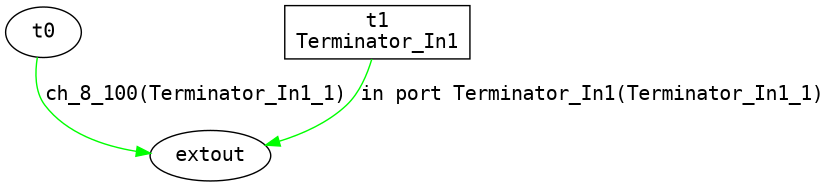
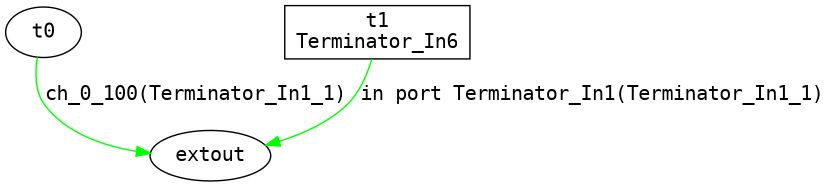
node "t1 Terminator_In1": label "t1 Terminator_In1" -> "t1 Terminator_In6"
edge "t0" -> "extout": label "ch_8_100(Terminator_In1_1)" -> "ch_0_100(Terminator_In1_1)"
